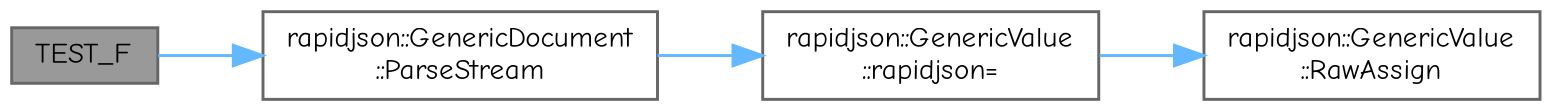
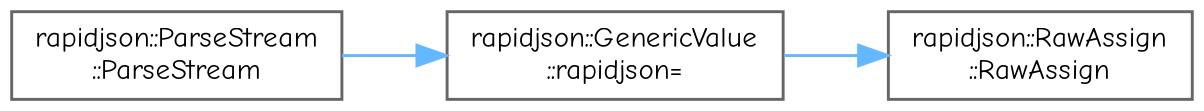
node "TEST_F": removed
node "rapidjson::GenericDocument ::ParseStream": label "rapidjson::GenericDocument ::ParseStream" -> "rapidjson::ParseStream ::ParseStream"
node "rapidjson::GenericValue ::RawAssign": label "rapidjson::GenericValue ::RawAssign" -> "rapidjson::RawAssign ::RawAssign"
